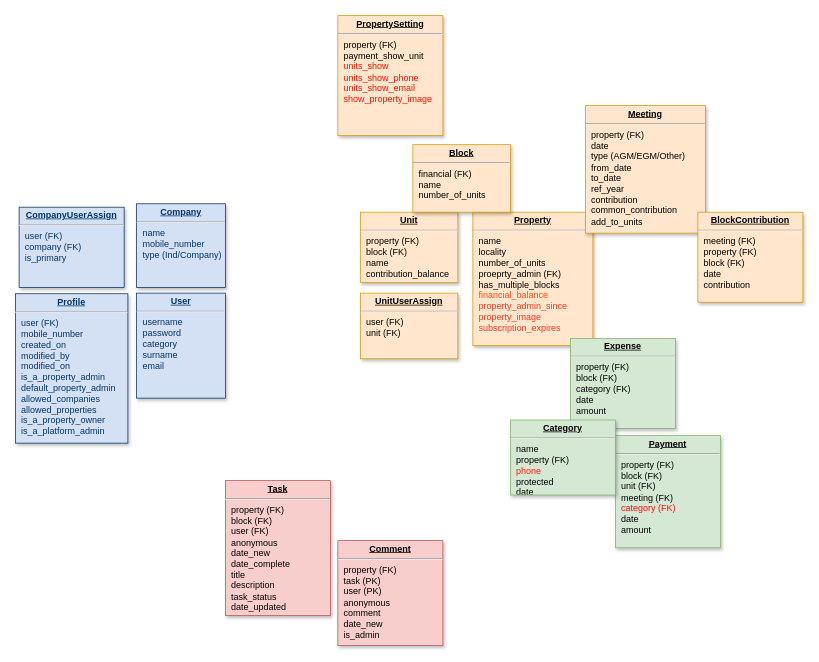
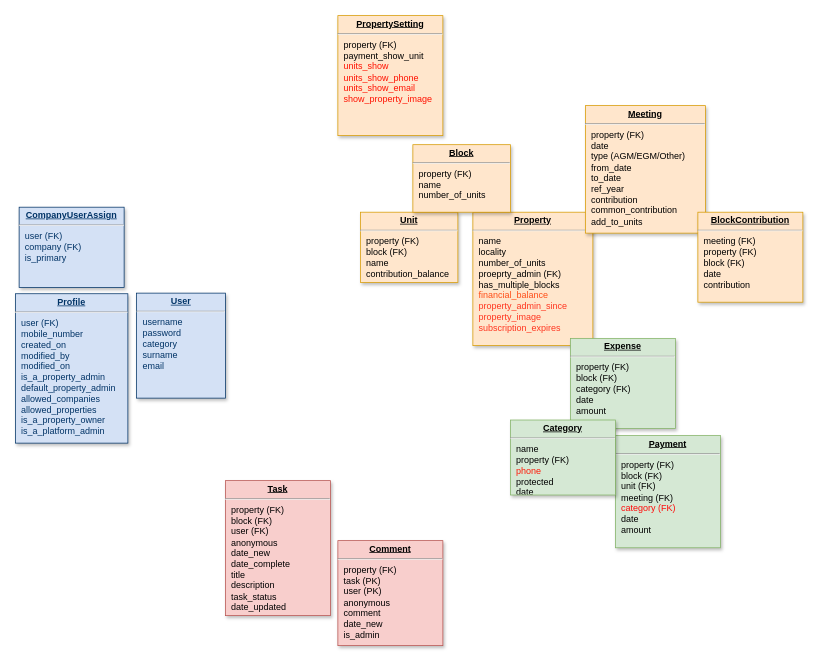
node "Block financial (FK) name number_of_units": label "Block financial (FK) name number_of_units" -> "Block property (FK) name number_of_units"
node "Company name mobile_number type (Ind/Company)": removed
node "UnitUserAssign user (FK) unit (FK)": removed
